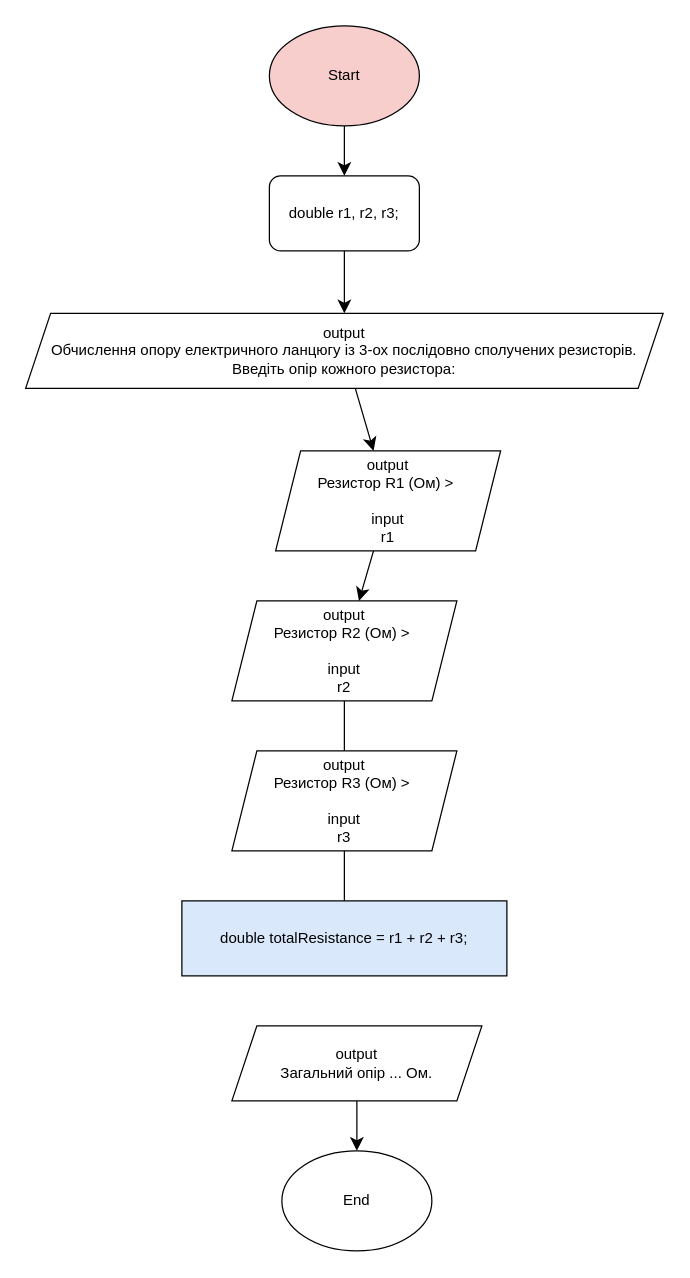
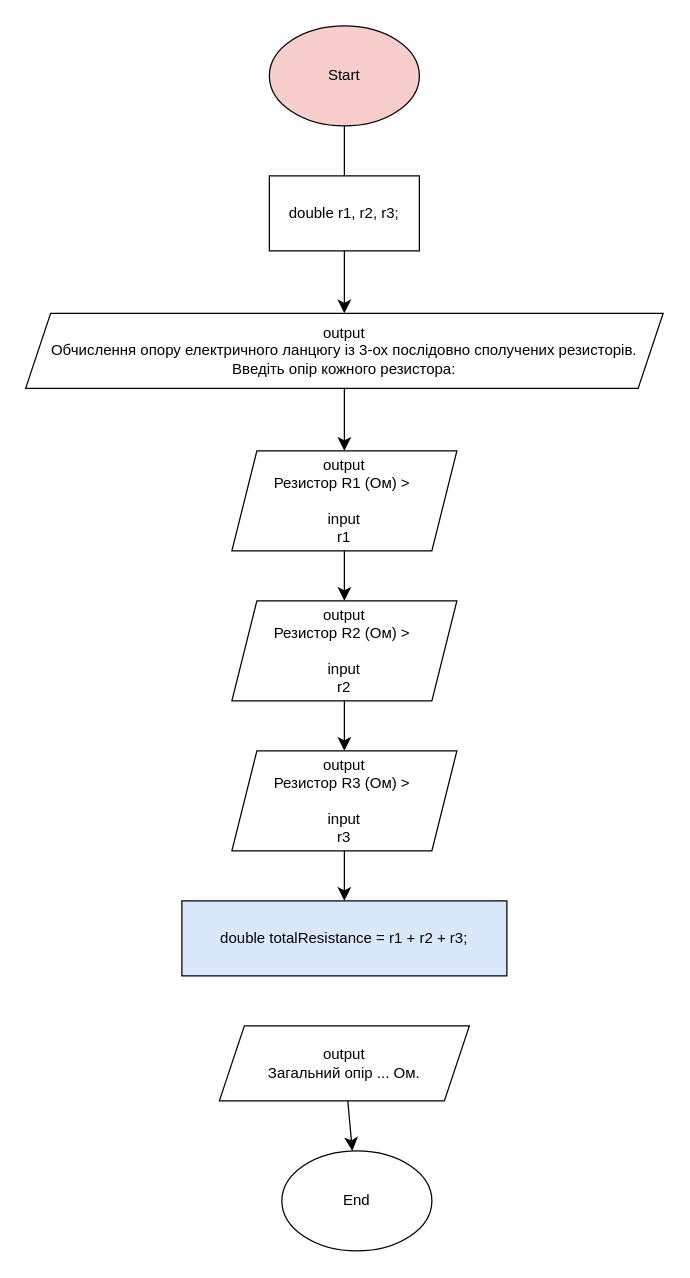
edge "Start" -> "double r1, r2, r3;": arrowhead classic -> none
node "double r1, r2, r3;": shape rounded rectangle -> rectangle
node "output Резистор R1 (Ом) > input r1": moved (388, 501) -> (344, 501)
edge "output Резистор R2 (Ом) > input r2" -- "output Резистор R3 (Ом) > input r3": arrowhead none -> classic
edge "output Резистор R3 (Ом) > input r3" -- "double totalResistance = r1 + r2 + r3;": arrowhead none -> classic
node "output Загальний опір ... Ом.": moved (357, 1063) -> (344, 1063)
